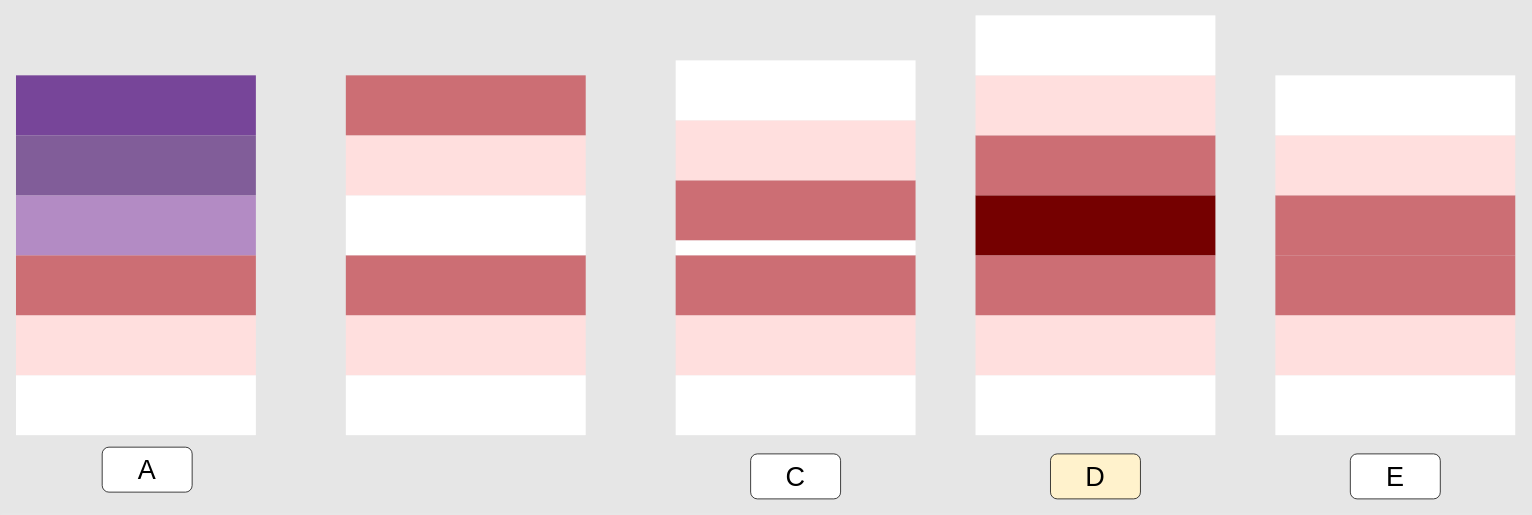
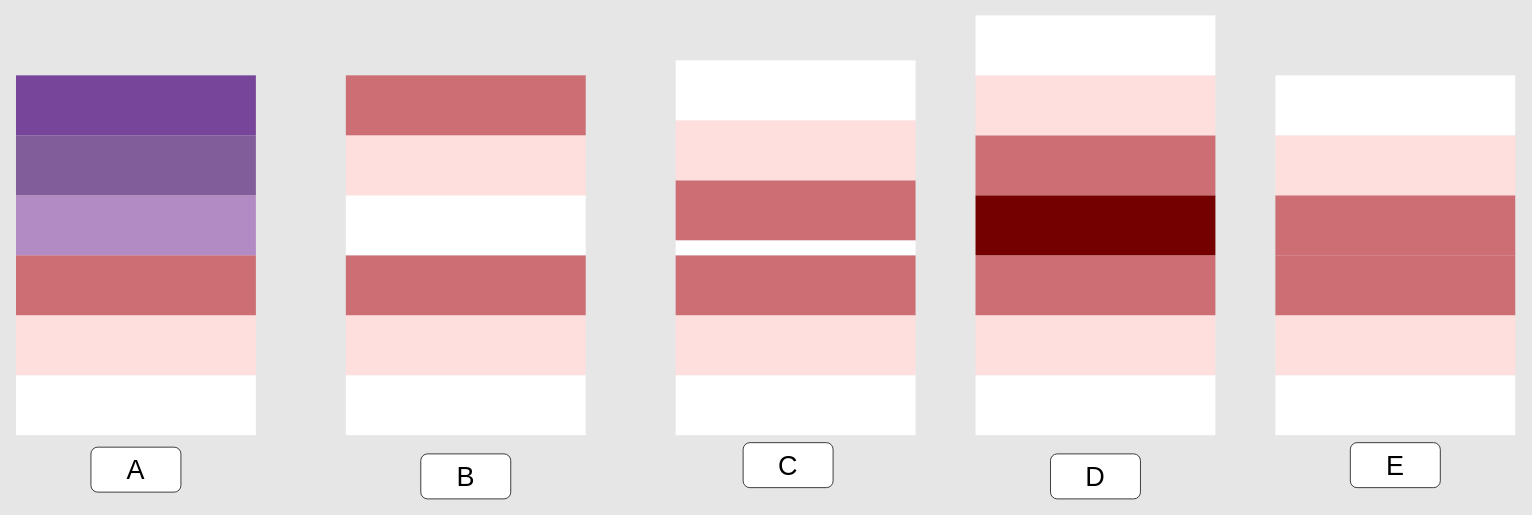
node "A": moved (147, 470) -> (135, 470)
node "B": added
node "C": moved (795, 477) -> (788, 465)
node "D": fillcolor #fff2cc -> #ffffff
node "E": moved (1395, 477) -> (1395, 465)
